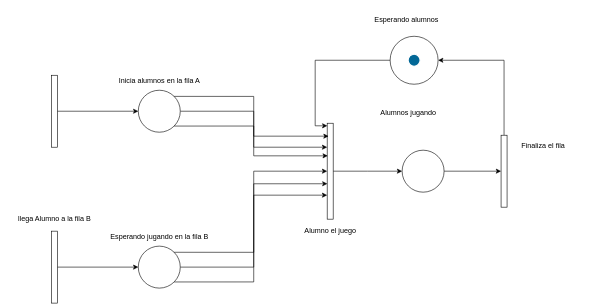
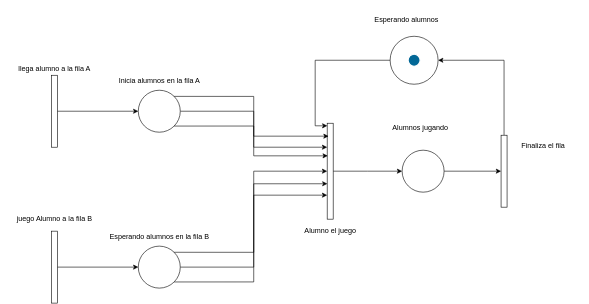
node "llega alumno a la fila A": added
node "Alumnos jugando": moved (408, 113) -> (420, 128)
node "llega Alumno a la fila B": label "llega Alumno a la fila B" -> "juego Alumno a la fila B"
node "Esperando jugando en la fila B": label "Esperando jugando en la fila B" -> "Esperando alumnos en la fila B"
